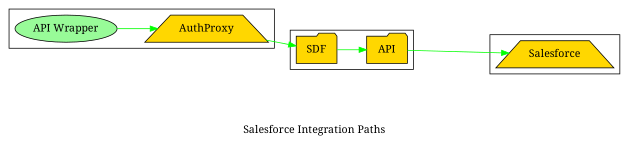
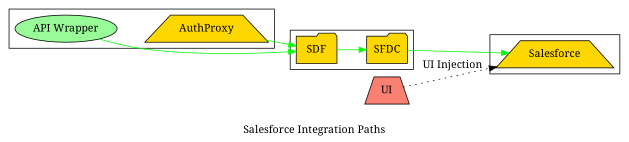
edge "API Wrapper" -> "AuthProxy": now "API Wrapper" -> "SDF"
node "API": label "API" -> "SFDC"
node "UI": added
